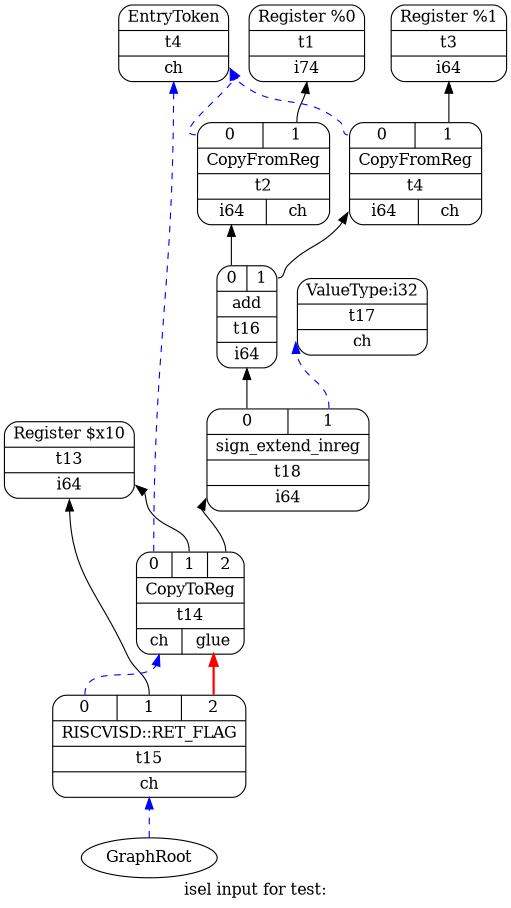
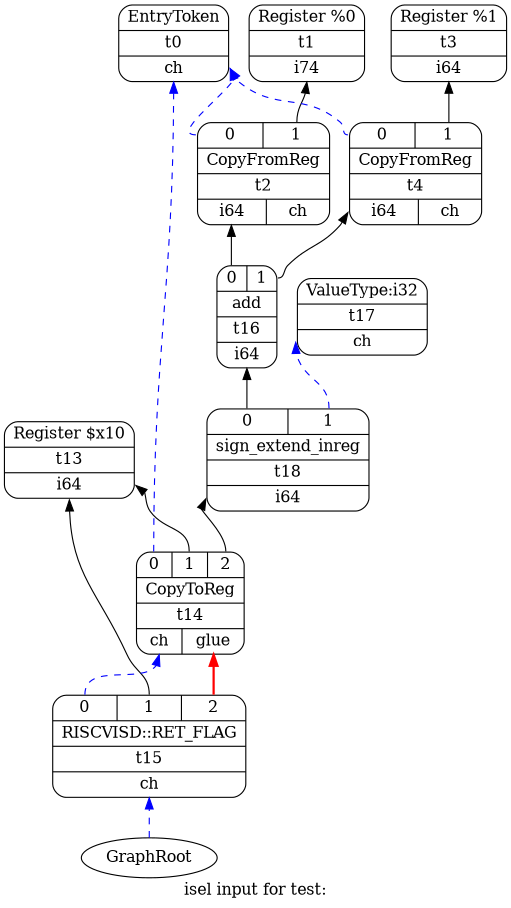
node "EntryToken": text "t4" -> "t0"
